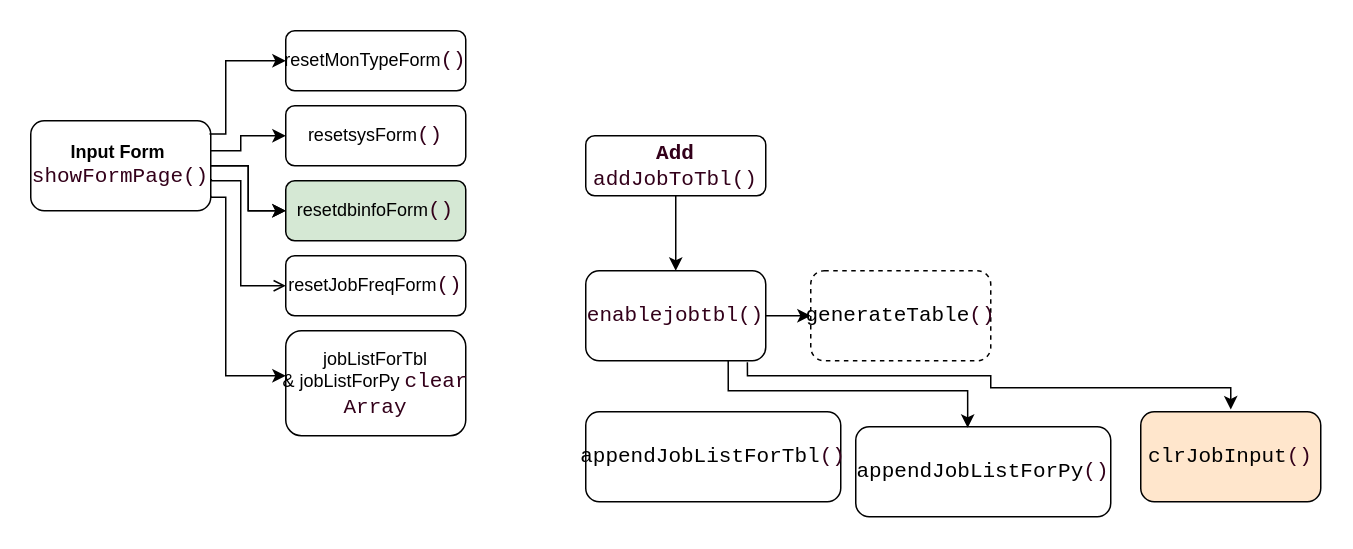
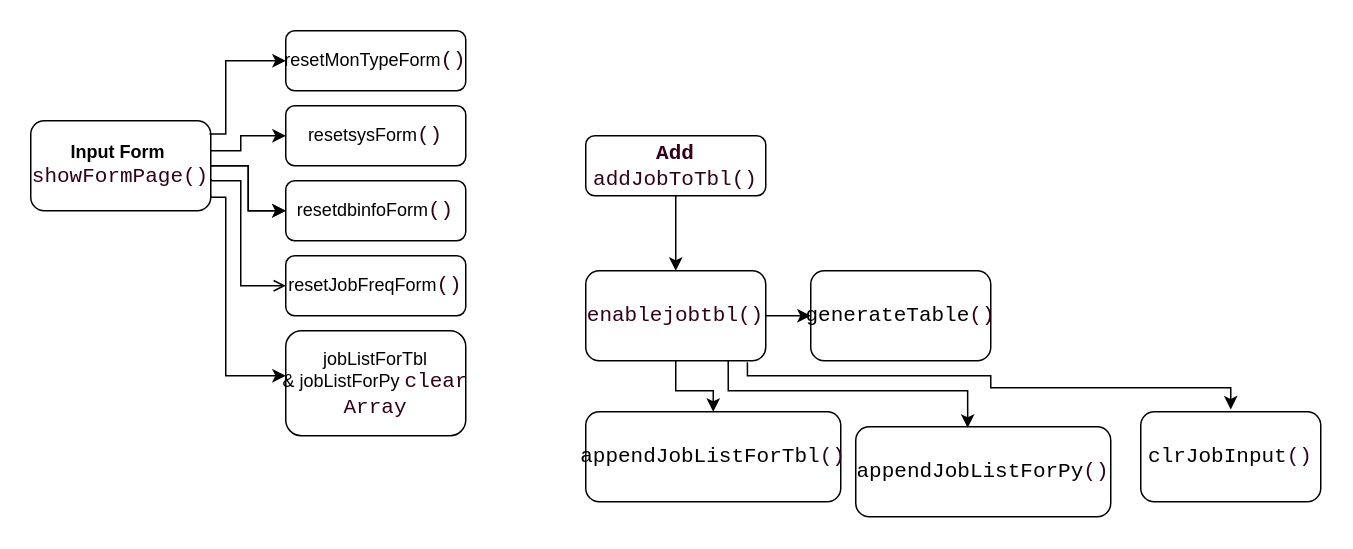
node "resetdbinfoForm()": fillcolor #d5e8d4 -> #ffffff
node "generateTable()": style dashed -> solid
edge "enablejobtbl()" -> "appendJobListForTbl()": added
node "clrJobInput()": fillcolor #ffe6cc -> #ffffff
